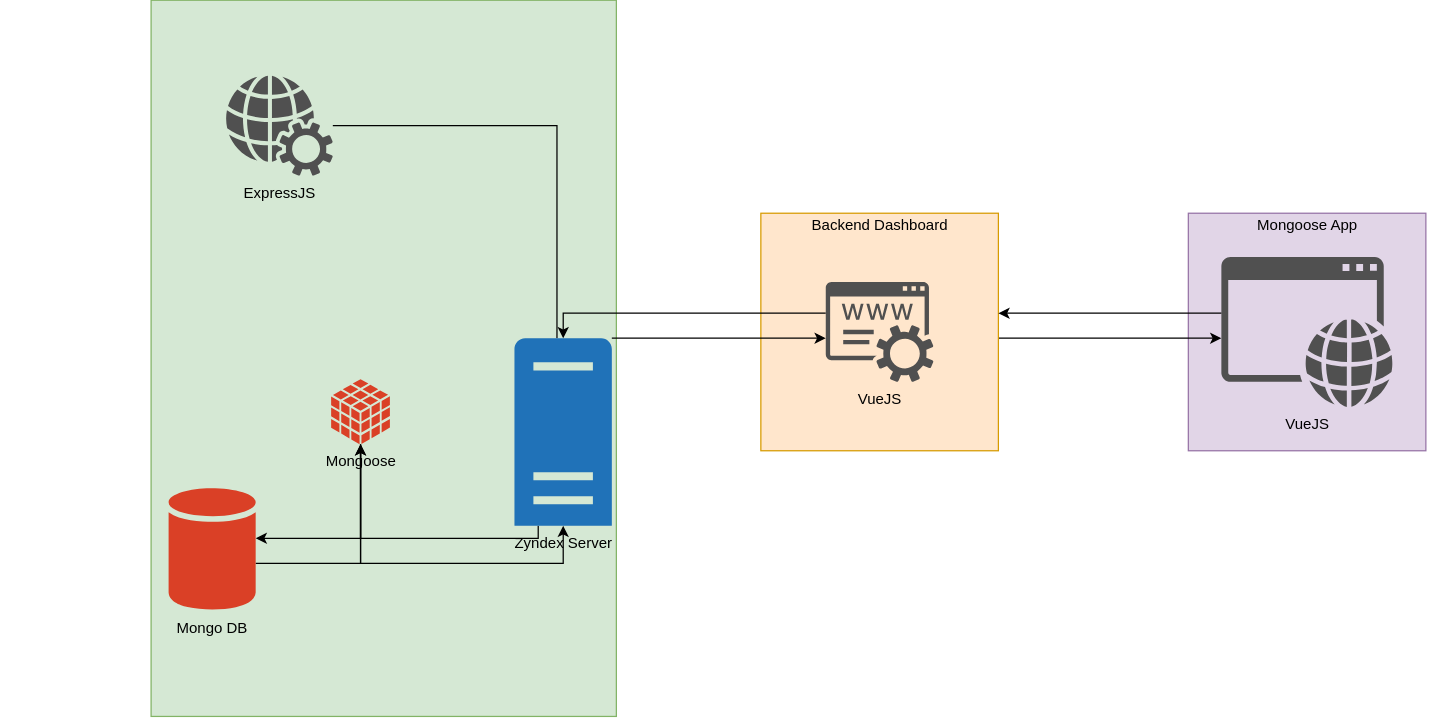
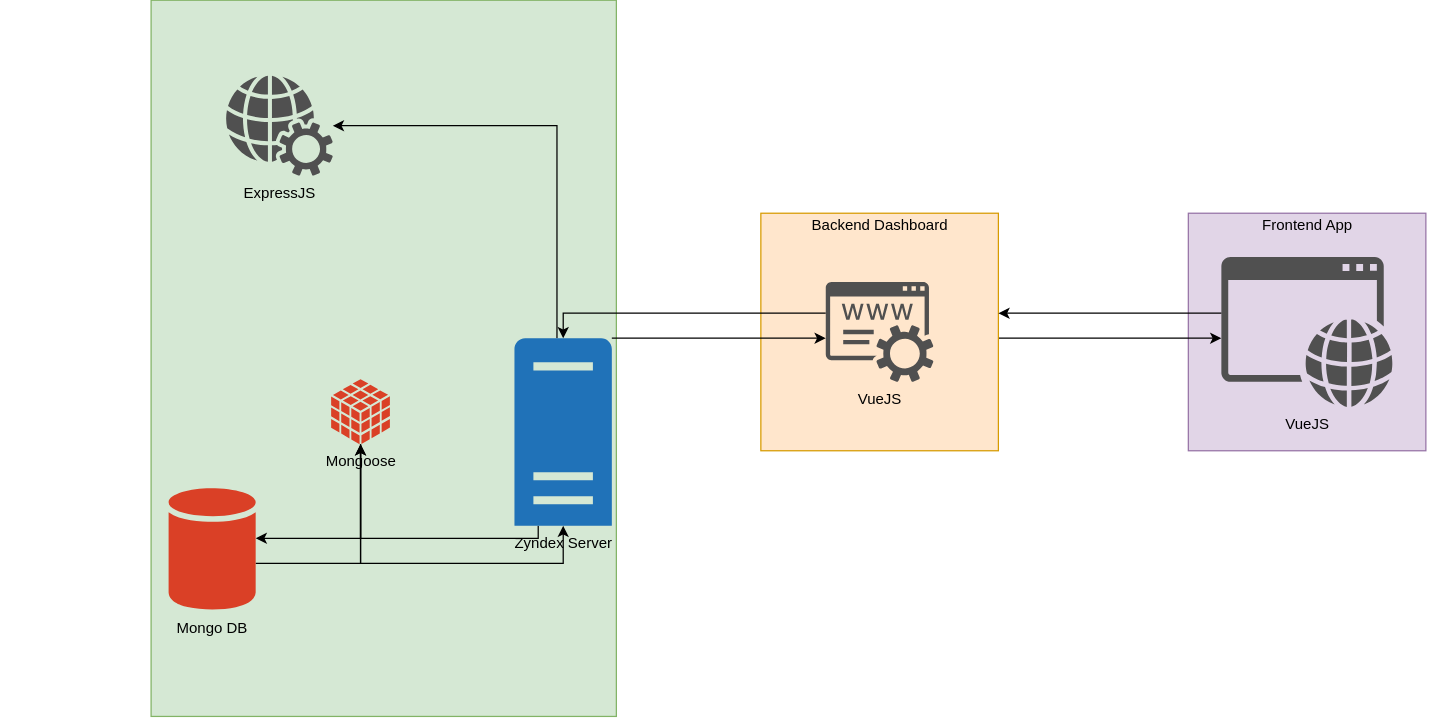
edge "ExpressJS" -- "Zyndex Server": arrowhead none -> classic
node "Mongoose App": label "Mongoose App" -> "Frontend App"
